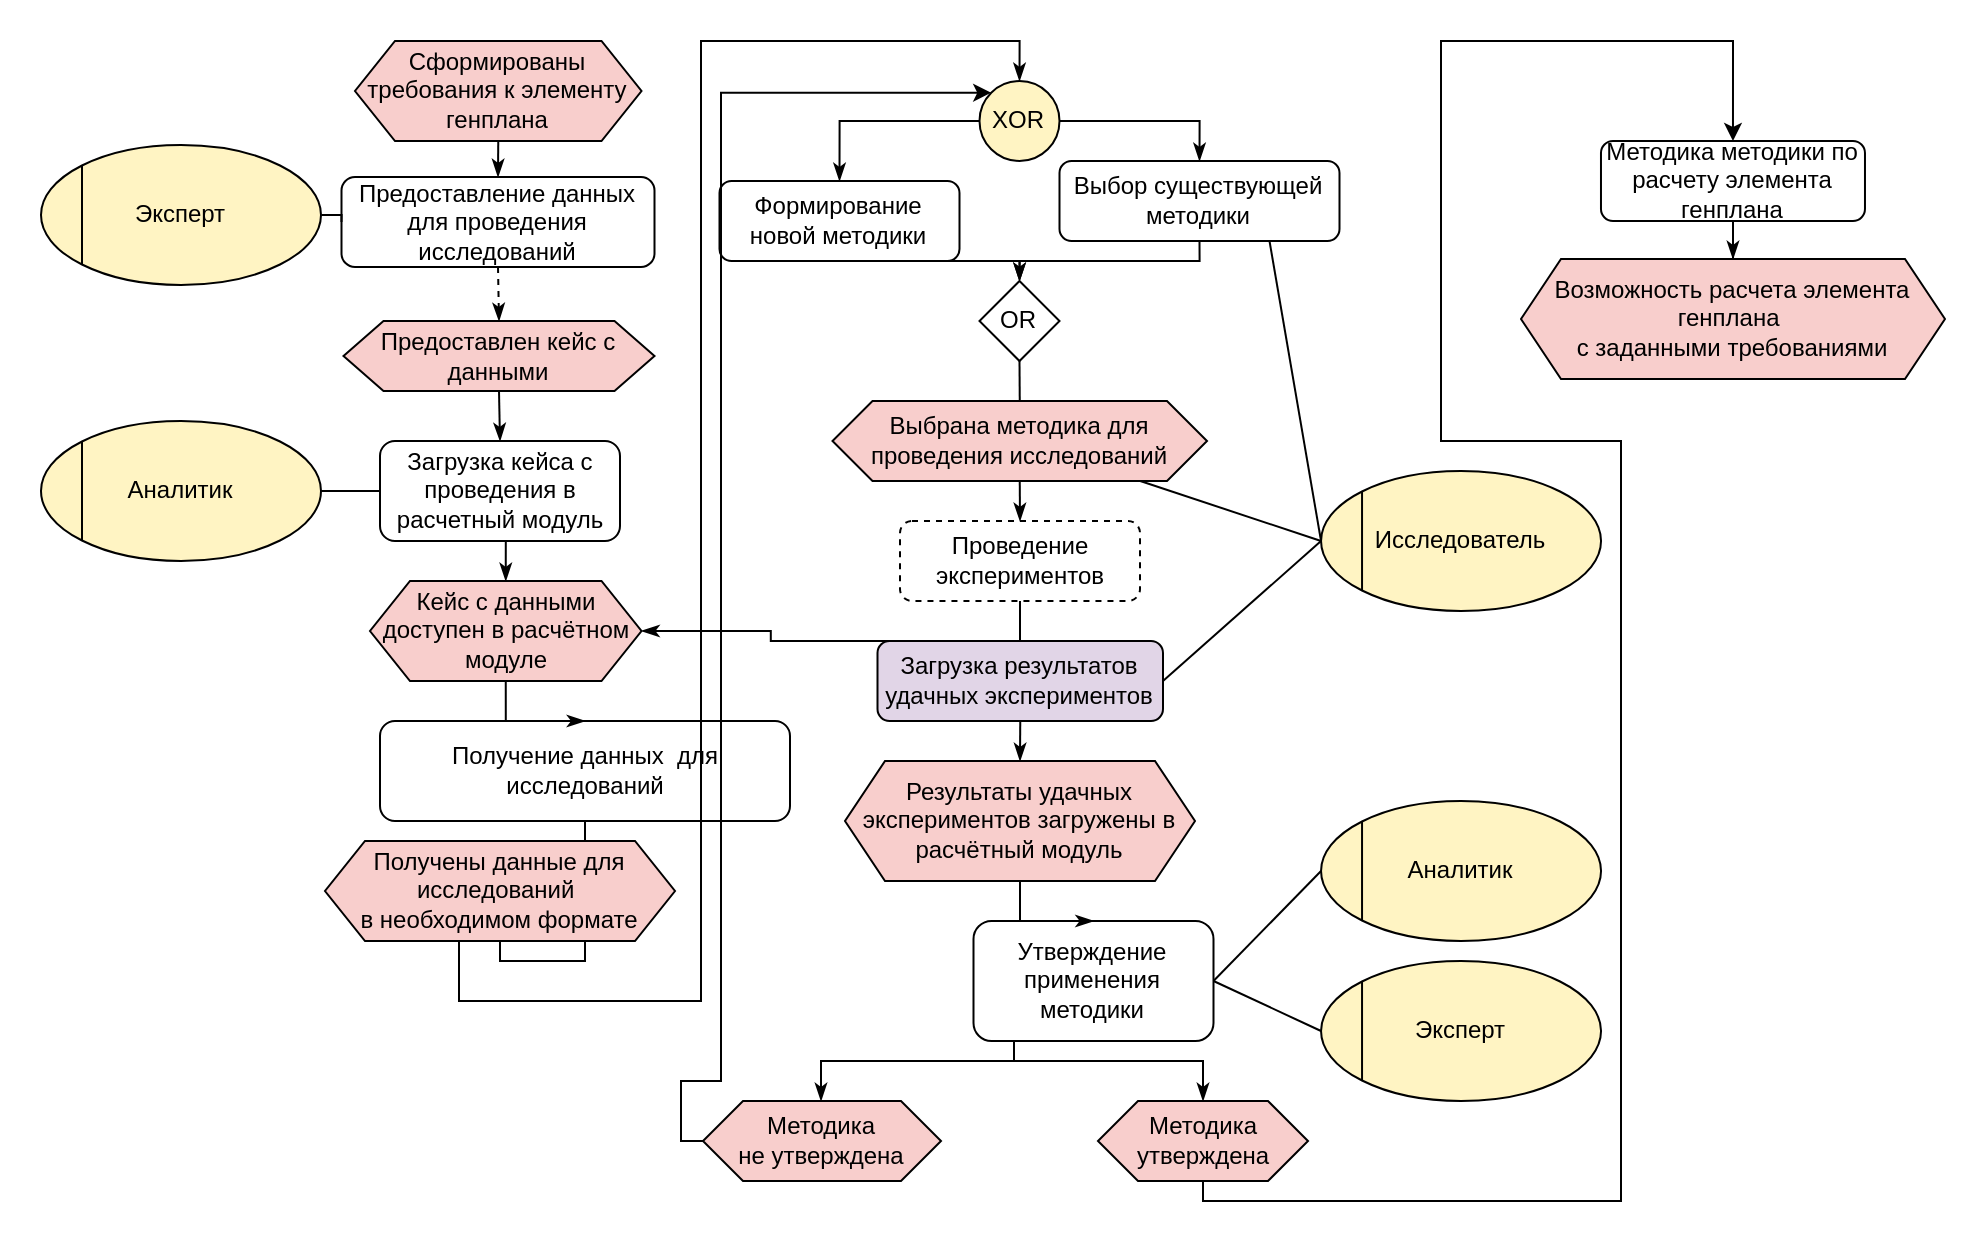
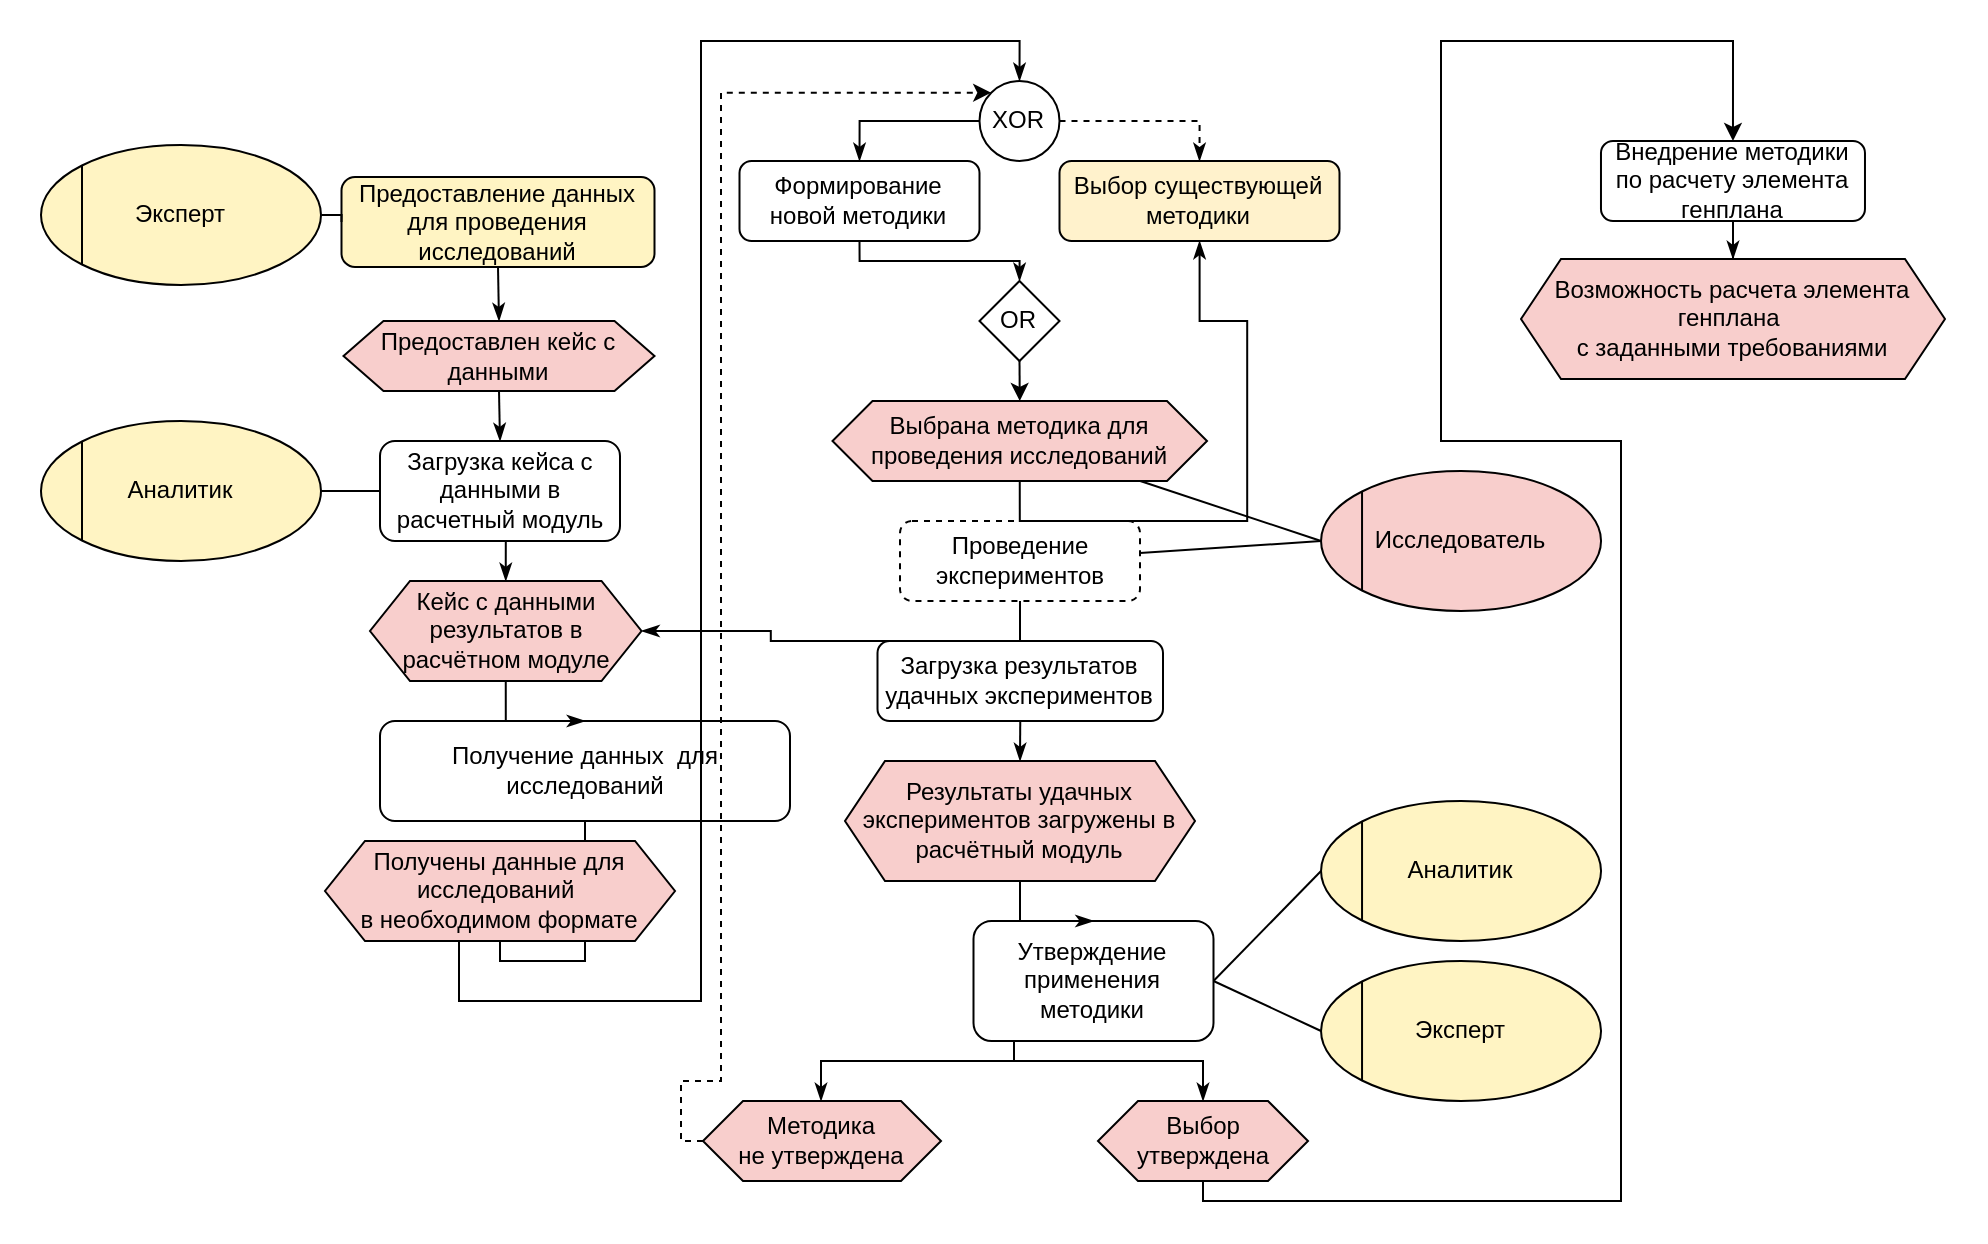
node "Сформированы требования к элементу генплана": removed
node "XOR": fillcolor #fff4c3 -> #ffffff
edge "XOR" -> "Выбор существующей методики": style solid -> dashed
edge "Сформированы требования к элементу генплана" -> "Предоставление данных для проведения исследований": removed
node "Методика методики по расчету элемента генплана": label "Методика методики по расчету элемента генплана" -> "Внедрение методики по расчету элемента генплана"
node "Выбор существующей методики": fillcolor #ffffff -> #fff2cc
node "Формирование новой методики": moved (840, 221) -> (860, 201)
node "Предоставление данных для проведения исследований": fillcolor #ffffff -> #fff4c3
edge "Выбор существующей методики" -> "OR": removed
edge "Предоставление данных для проведения исследований" -> "Предоставлен кейс с данными": style dashed -> solid
edge "Выбор существующей методики" -- "Исследователь": removed
edge "OR" -- "Выбрана методика для проведения исследований": arrowhead none -> classic
node "Загрузка кейса с проведения в расчетный модуль": label "Загрузка кейса с проведения в расчетный модуль" -> "Загрузка кейса с данными в расчетный модуль"
edge "Выбрана методика для проведения исследований" -> "Проведение экспериментов": now "Выбрана методика для проведения исследований" -> "Выбор существующей методики"
edge "Методика не утверждена" -> "XOR": style solid -> dashed
node "Исследователь": fillcolor #fff4c3 -> #f8cecc
edge "Исследователь" -- "Загрузка результатов удачных экспериментов": now "Исследователь" -- "Проведение экспериментов"
node "Кейс с данными доступен в расчётном модуле": label "Кейс с данными доступен в расчётном модуле" -> "Кейс с данными результатов в расчётном модуле"
node "Загрузка результатов удачных экспериментов": fillcolor #e1d5e7 -> #ffffff
node "Методика утверждена": label "Методика утверждена" -> "Выбор утверждена"
